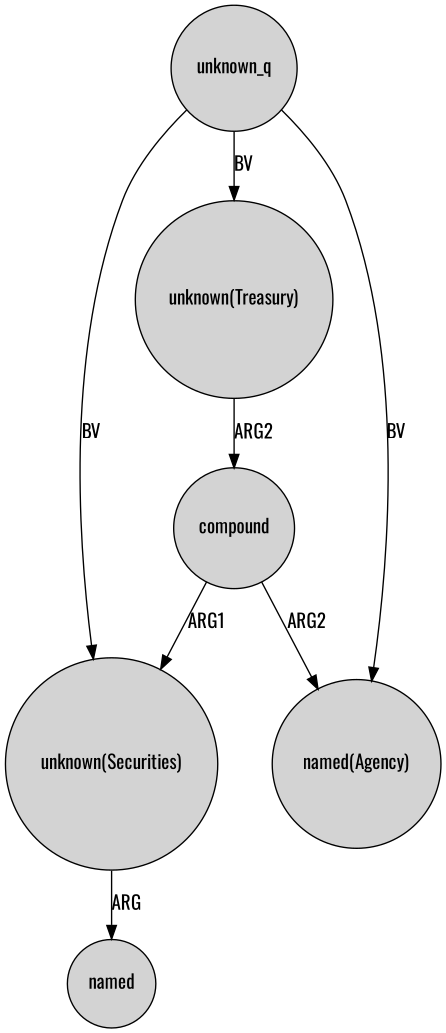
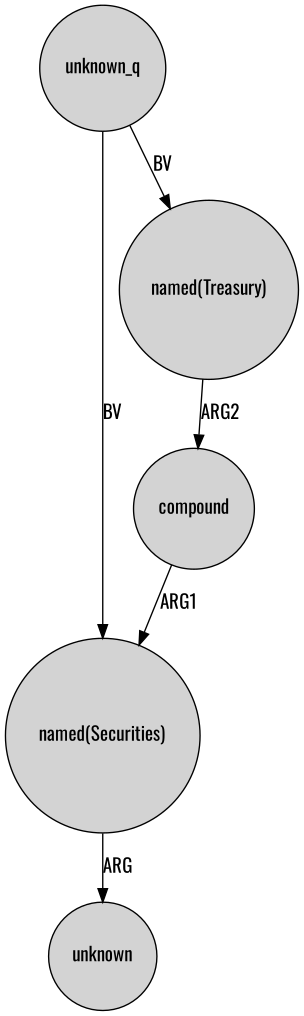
node "unknown(Treasury)": label "unknown(Treasury)" -> "named(Treasury)"
node "unknown(Securities)": label "unknown(Securities)" -> "named(Securities)"
node "named(Agency)": removed
node "named": label "named" -> "unknown"
